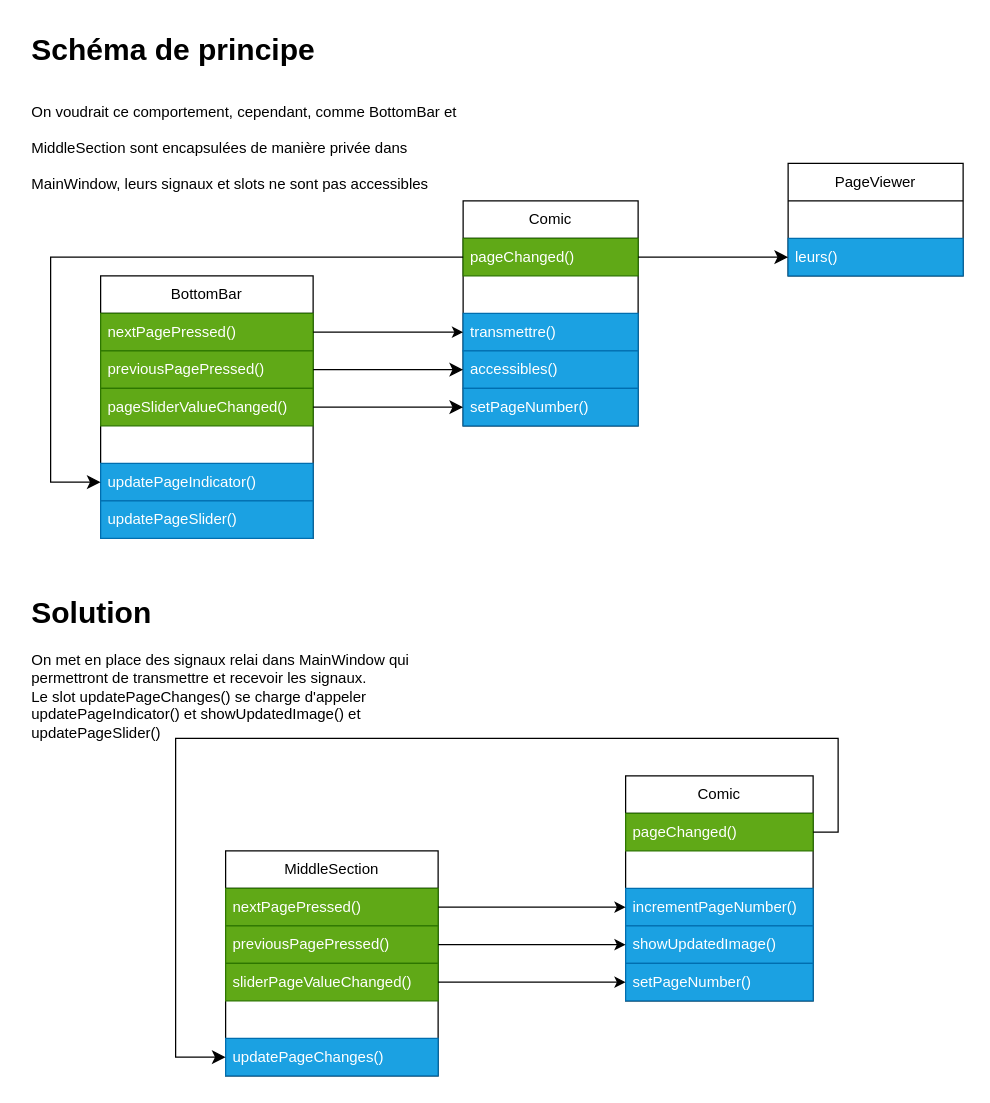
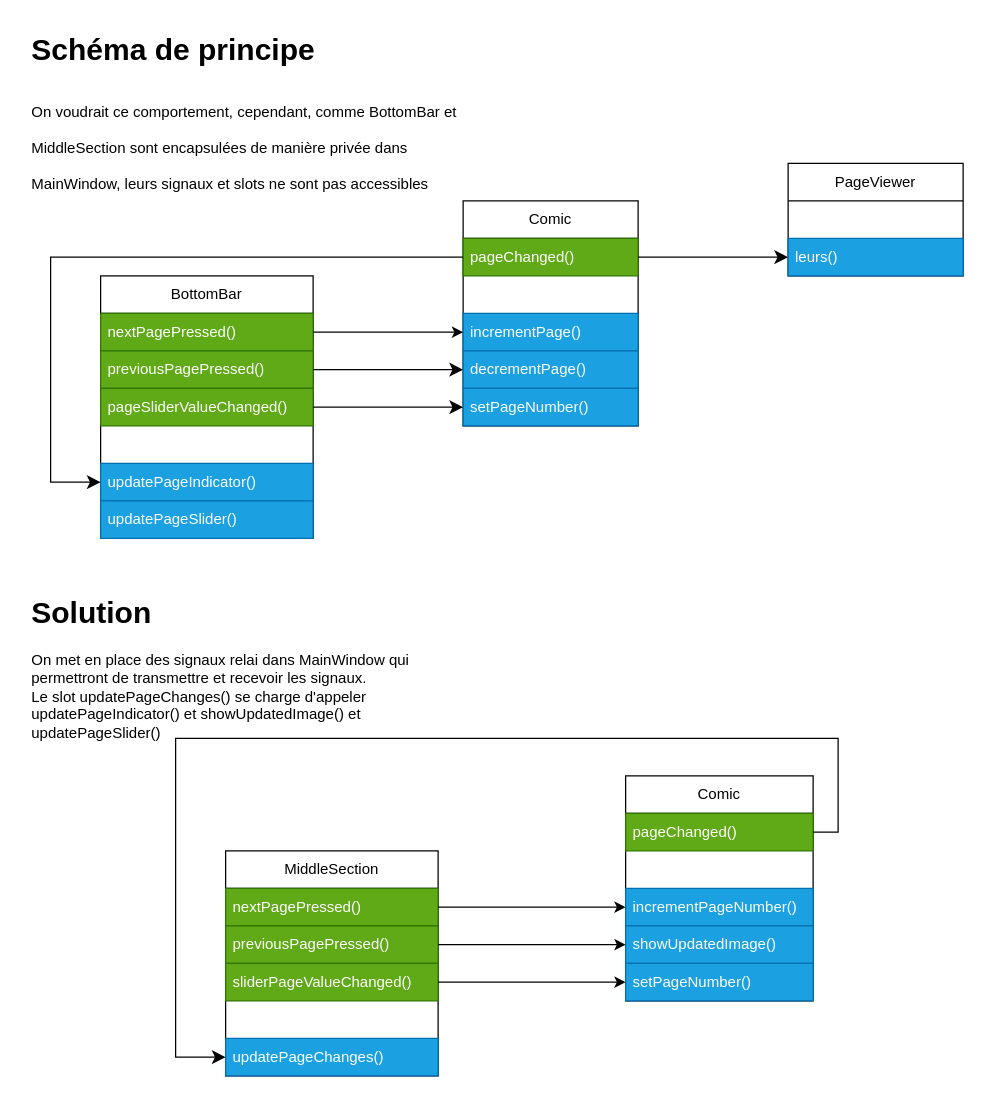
node "transmettre()": label "transmettre()" -> "incrementPage()"
node "accessibles()": label "accessibles()" -> "decrementPage()"
